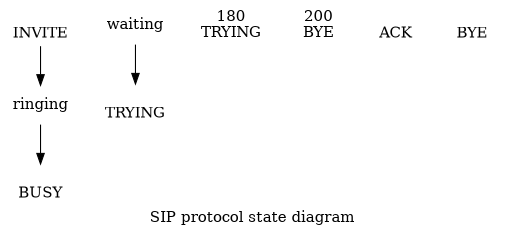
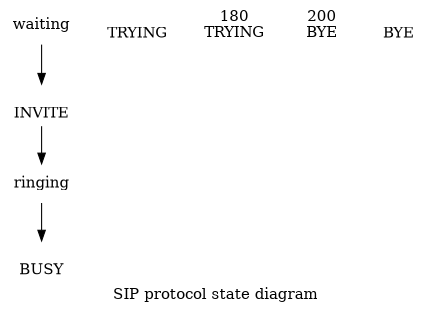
node "ACK": removed
edge "waiting" -> "TRYING": now "waiting" -> "INVITE"
